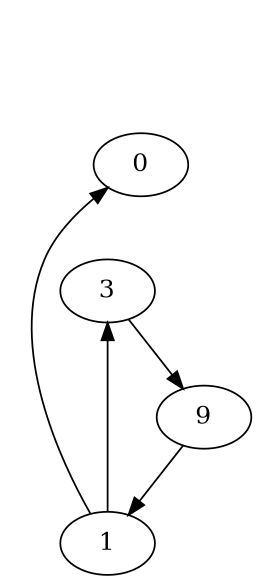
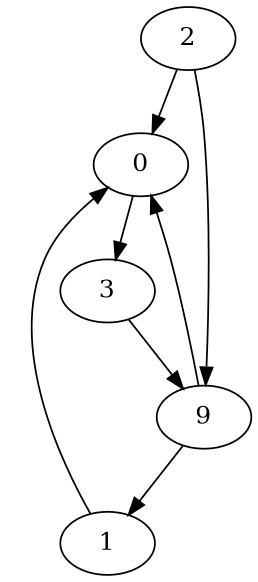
node "2": added
edge "9" -> "0": added
edge "1" -> "3": now "0" -> "3"
